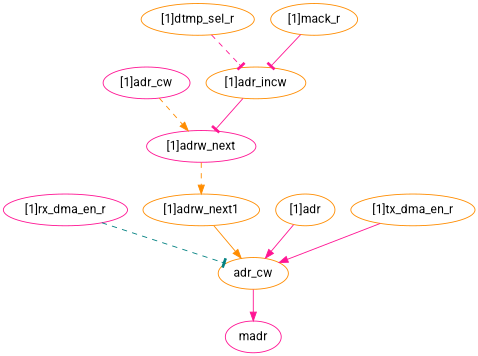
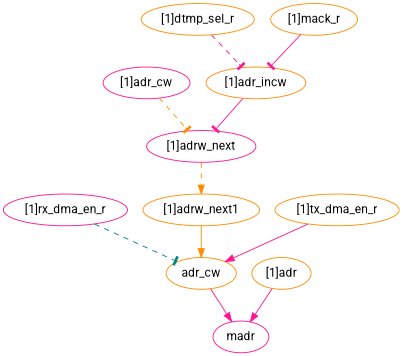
edge "[1]adr_cw" -> "[1]adrw_next": arrowhead normal -> tee
edge "[1]adr" -> "adr_cw": now "[1]adr" -> "madr"
